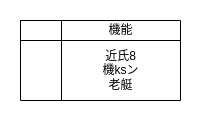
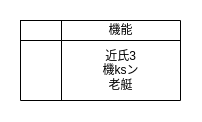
node "近氏8 機ksン 老艇": label "近氏8 機ksン 老艇" -> "近氏3 機ksン 老艇"
